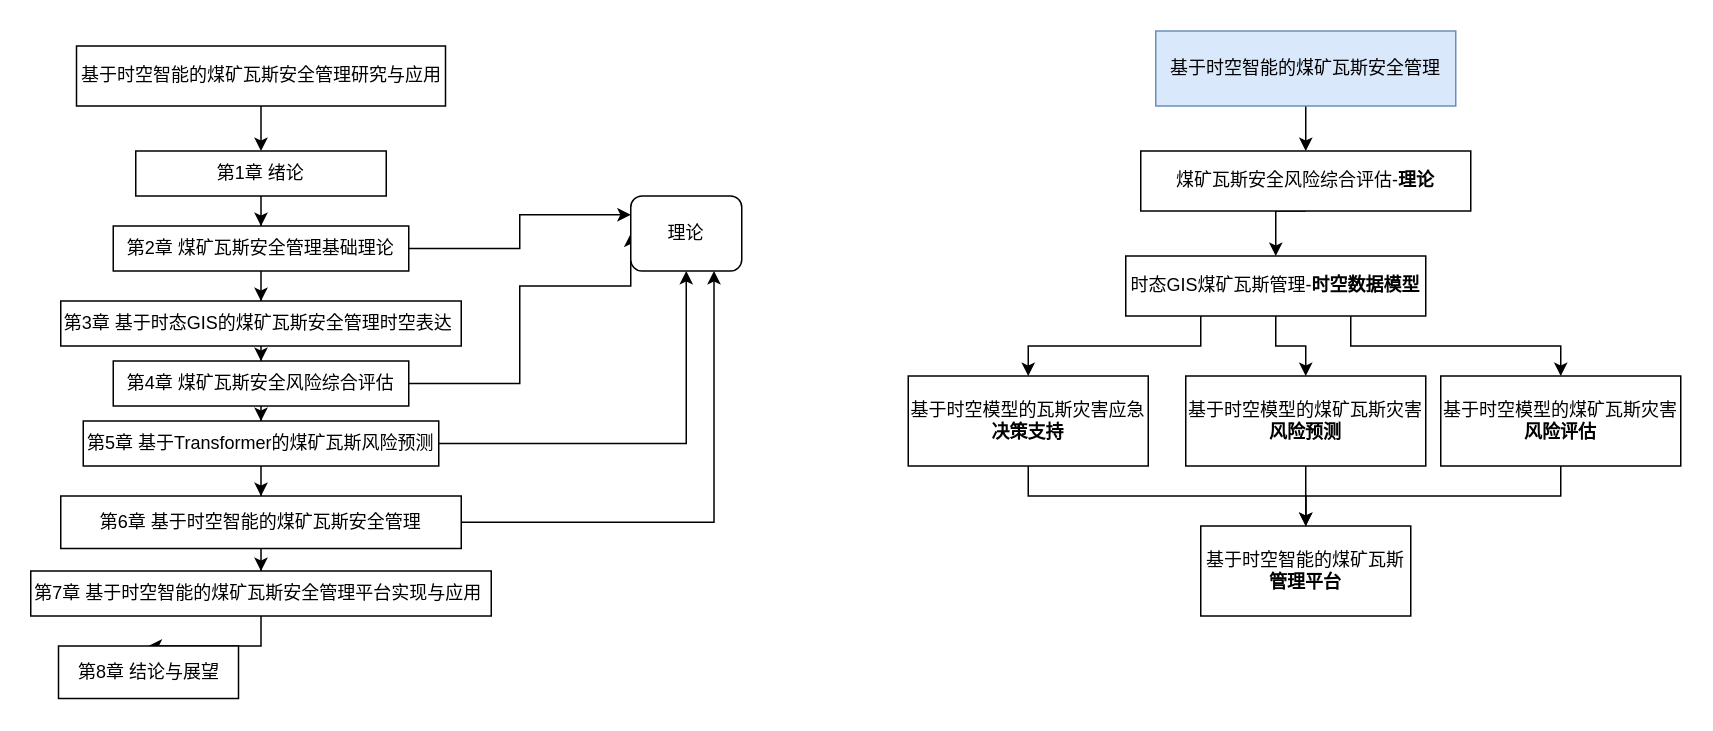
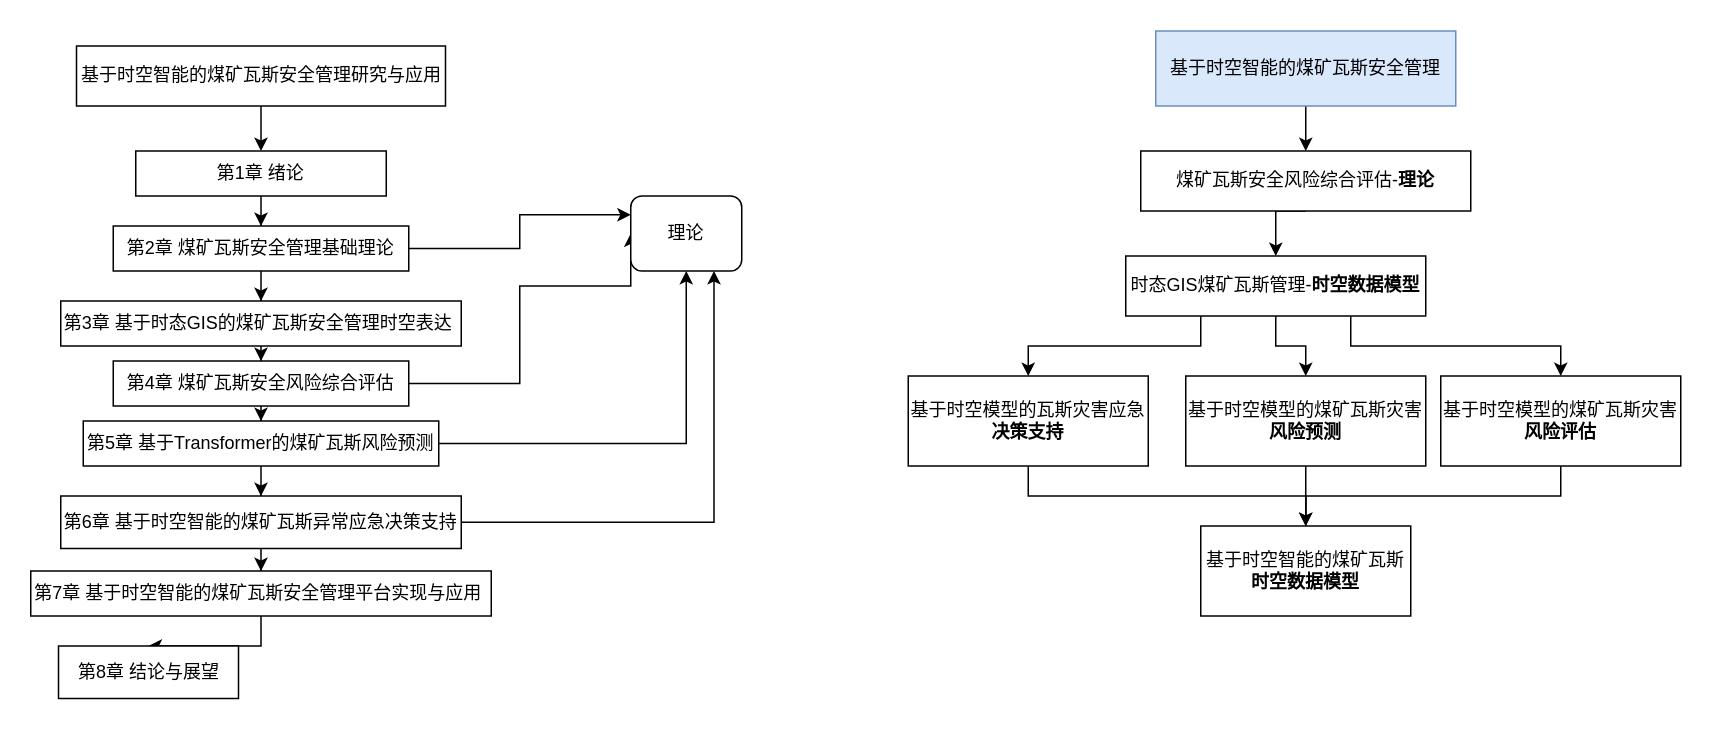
node "第6章 基于时空智能的煤矿瓦斯安全管理": label "第6章 基于时空智能的煤矿瓦斯安全管理" -> "第6章 基于时空智能的煤矿瓦斯异常应急决策支持"
node "基于时空智能的煤矿瓦斯管理平台": label "基于时空智能的煤矿瓦斯管理平台" -> "基于时空智能的煤矿瓦斯时空数据模型"
